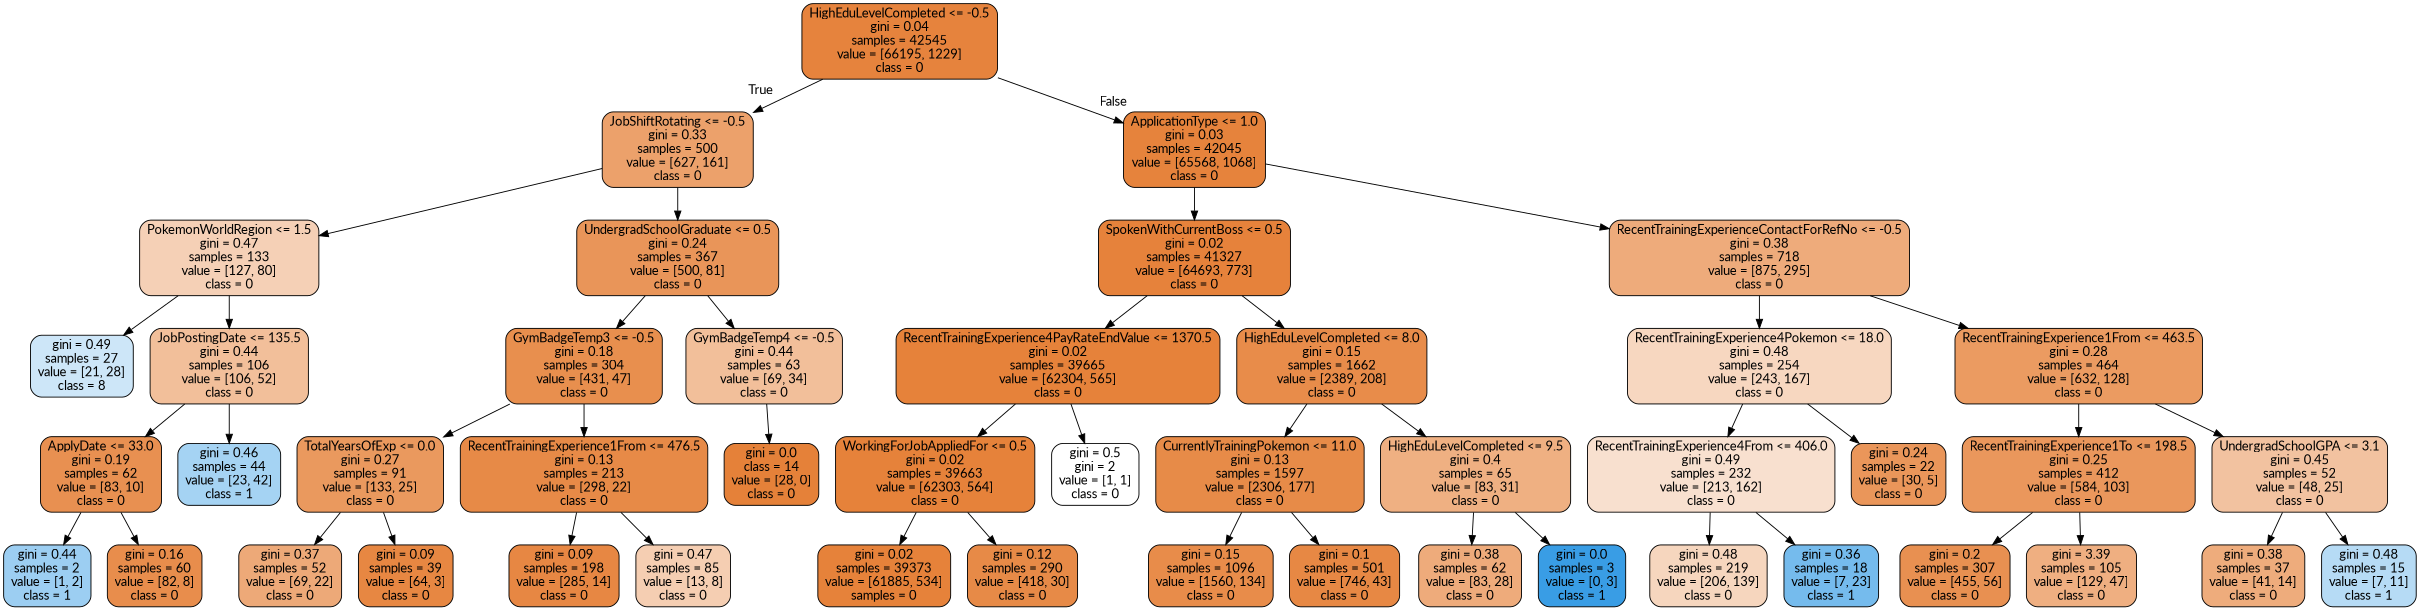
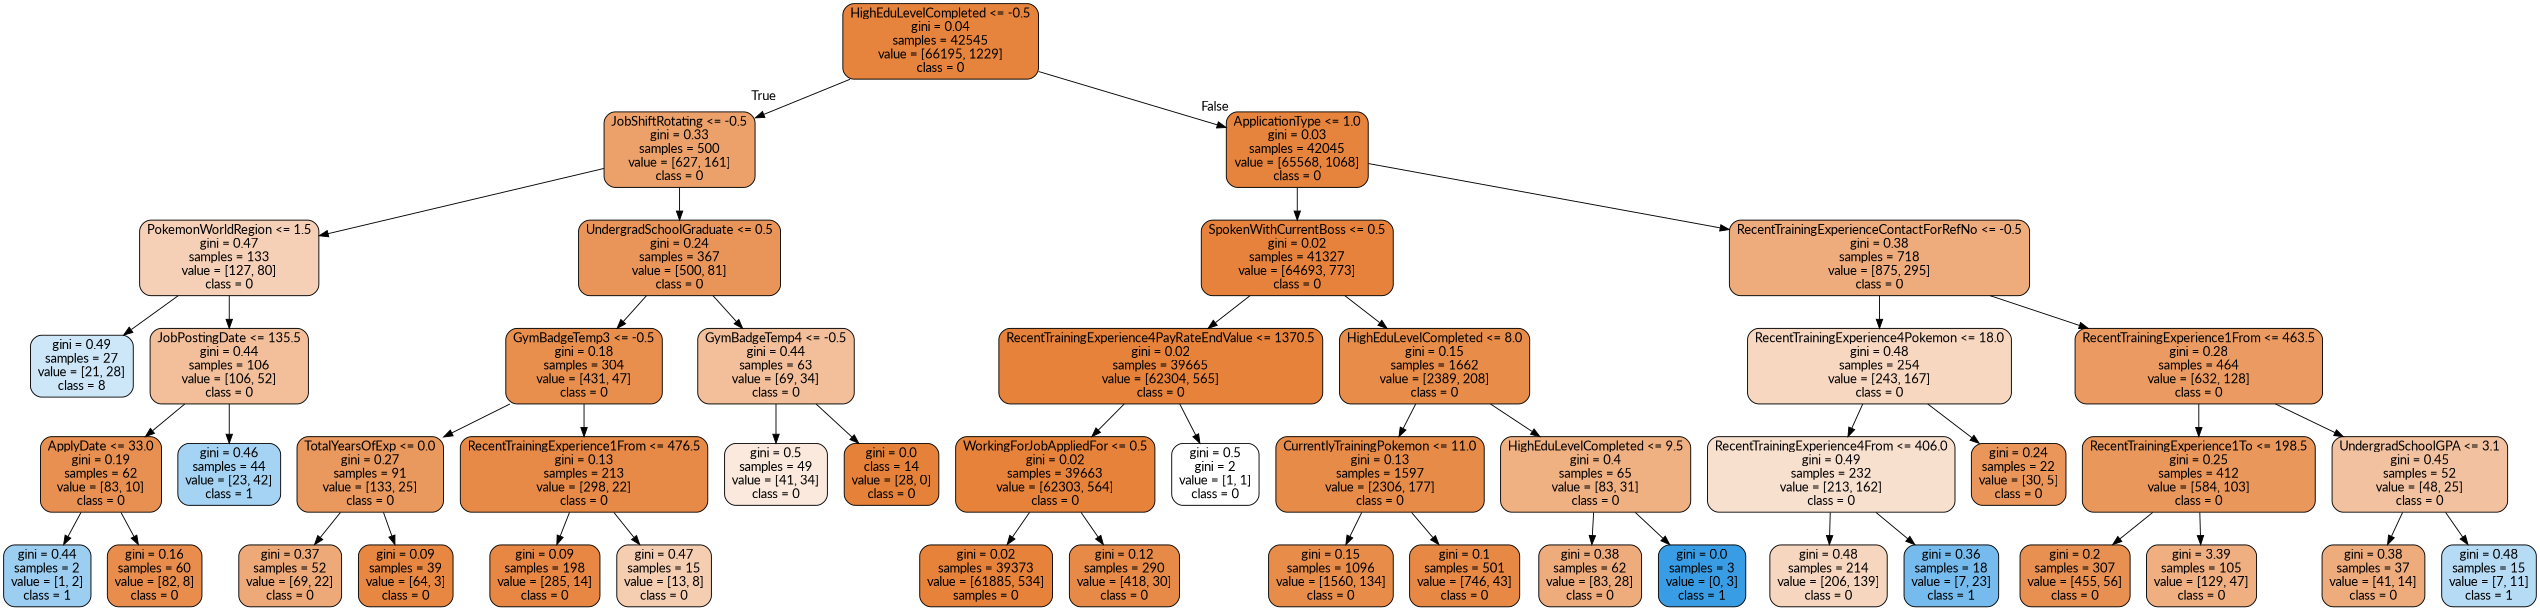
node "gini = 0.5 samples = 49 value = [41, 34] class = 0": added
node "gini = 0.47 samples = 85 value = [13, 8] class = 0": label "gini = 0.47 samples = 85 value = [13, 8] class = 0" -> "gini = 0.47 samples = 15 value = [13, 8] class = 0"
node "gini = 0.48 samples = 219 value = [206, 139] class = 0": label "gini = 0.48 samples = 219 value = [206, 139] class = 0" -> "gini = 0.48 samples = 214 value = [206, 139] class = 0"
